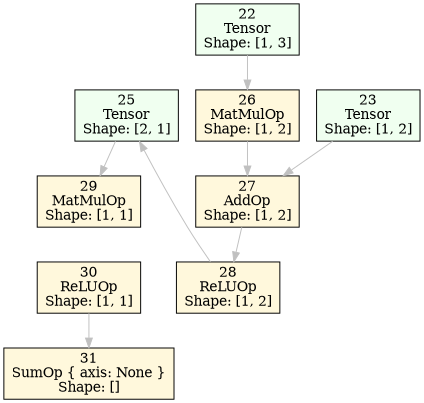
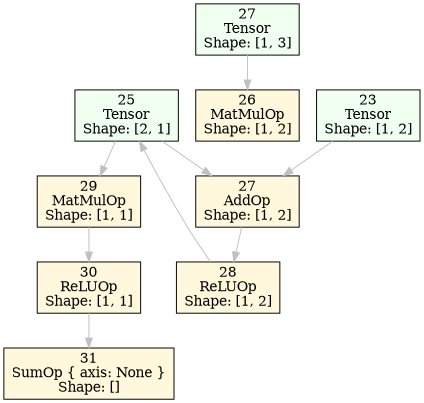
node "22 Tensor Shape: [1, 3]": label "22 Tensor Shape: [1, 3]" -> "27 Tensor Shape: [1, 3]"
edge "26 MatMulOp Shape: [1, 2]" -> "27 AddOp Shape: [1, 2]": now "25 Tensor Shape: [2, 1]" -> "27 AddOp Shape: [1, 2]"
edge "29 MatMulOp Shape: [1, 1]" -> "30 ReLUOp Shape: [1, 1]": added
